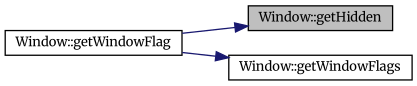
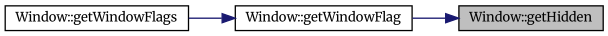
edge "Window::getWindowFlag" -> "Window::getWindowFlags": reversed
